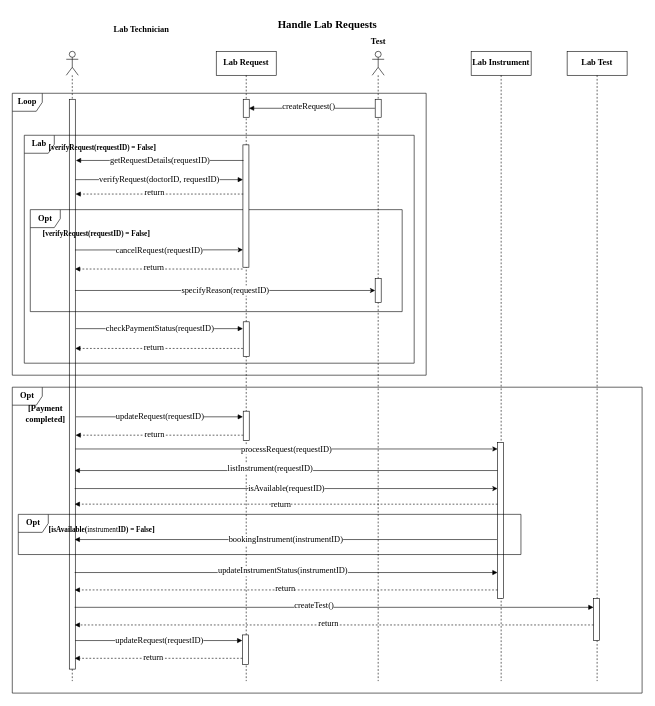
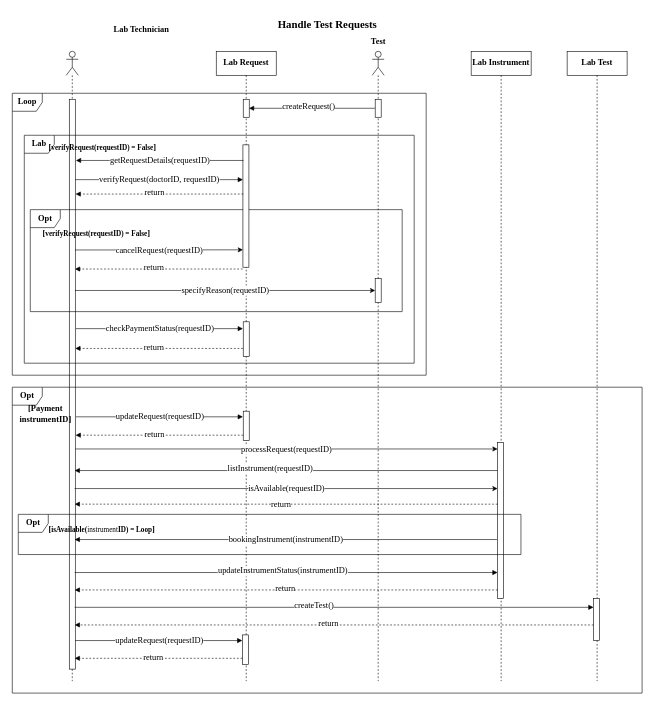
node "Handle Lab Requests": label "Handle Lab Requests" -> "Handle Test Requests"
node "[Paymentcompleted]": label "[Paymentcompleted]" -> "[PaymentinstrumentID]"
node "[isAvailable(instrumentID) = False]": label "[isAvailable(instrumentID) = False]" -> "[isAvailable(instrumentID) = Loop]"
